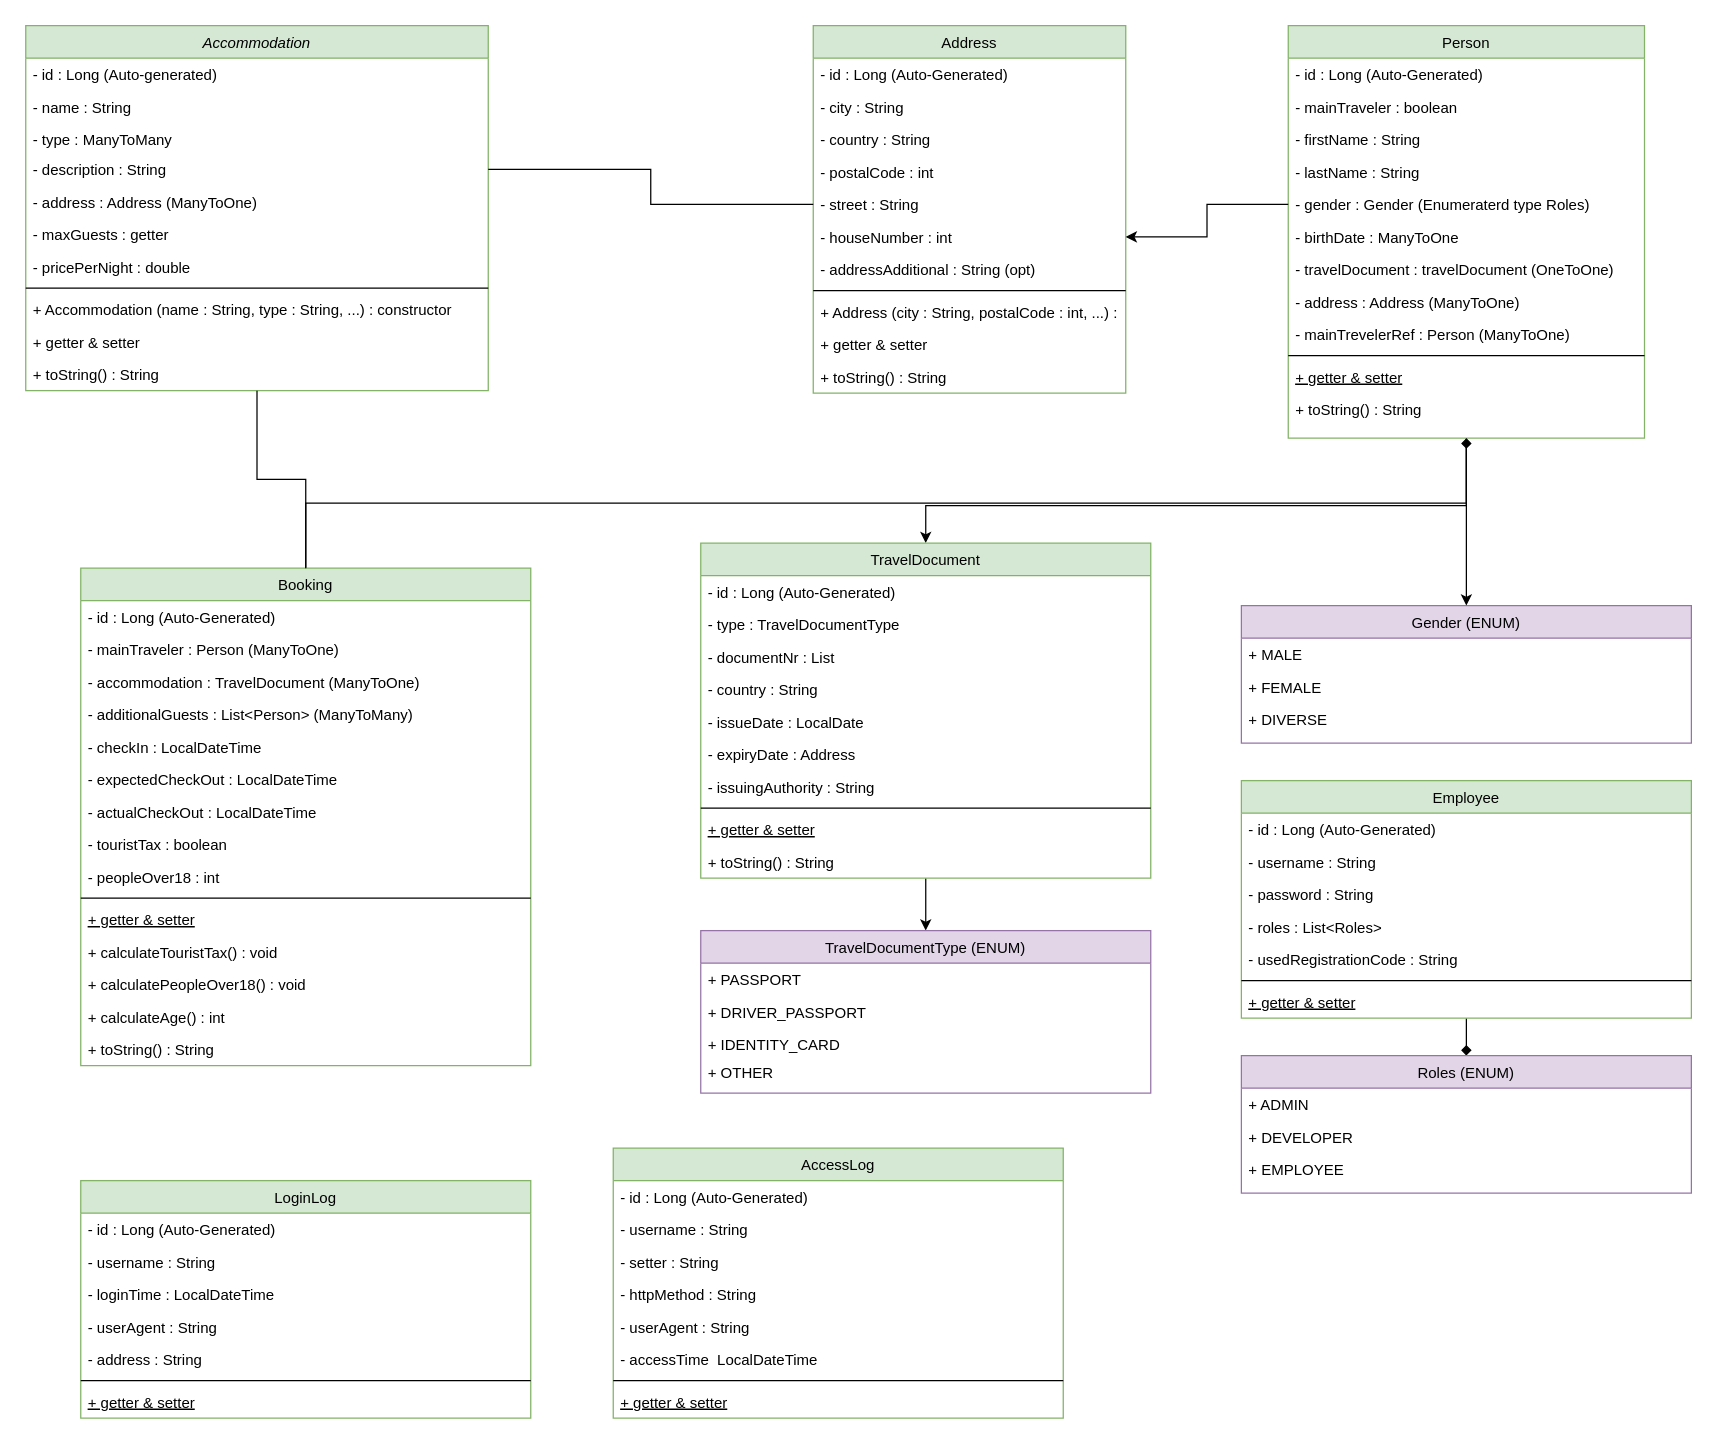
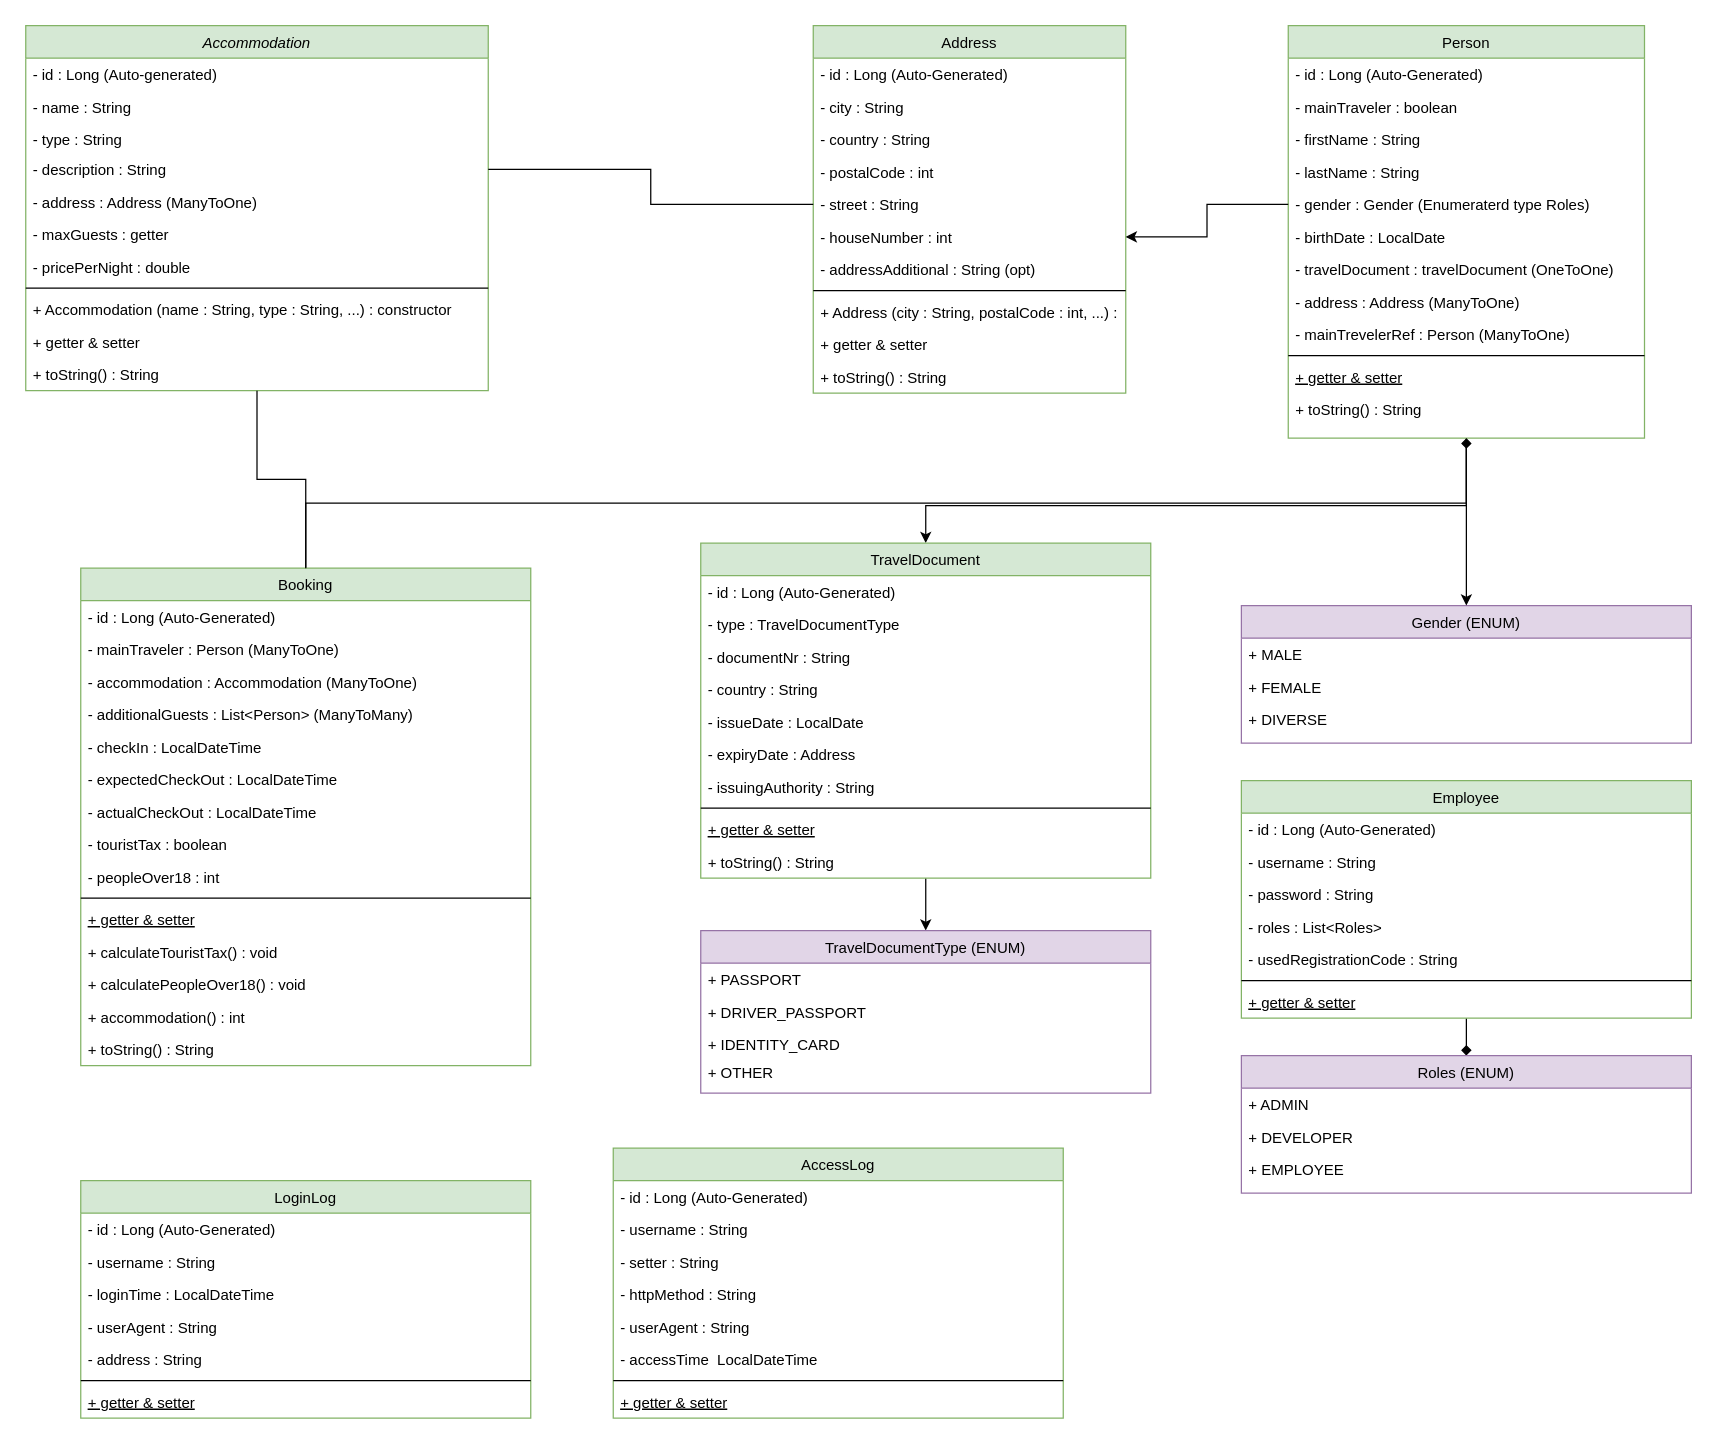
node "- type : ManyToMany": label "- type : ManyToMany" -> "- type : String"
node "- birthDate : ManyToOne": label "- birthDate : ManyToOne" -> "- birthDate : LocalDate"
node "- documentNr : List": label "- documentNr : List" -> "- documentNr : String"
node "- accommodation : TravelDocument (ManyToOne)": label "- accommodation : TravelDocument (ManyToOne)" -> "- accommodation : Accommodation (ManyToOne)"
node "+ calculateAge() : int": label "+ calculateAge() : int" -> "+ accommodation() : int"
